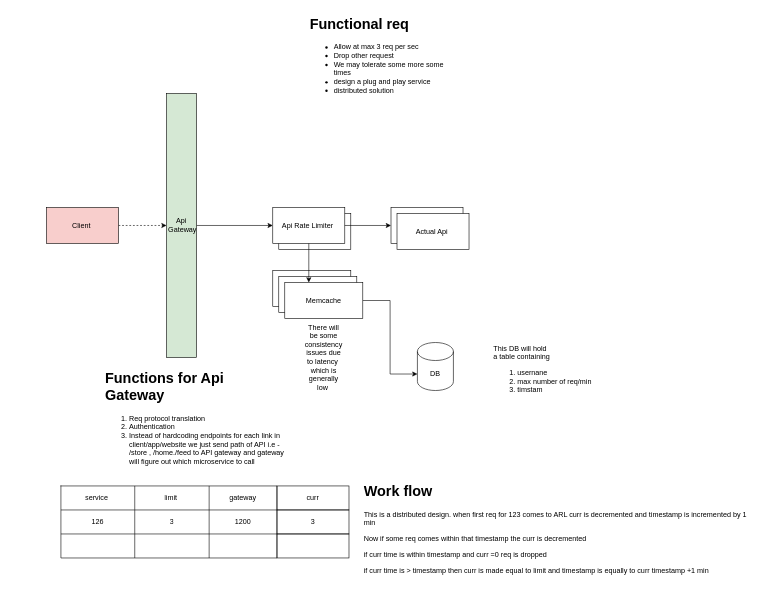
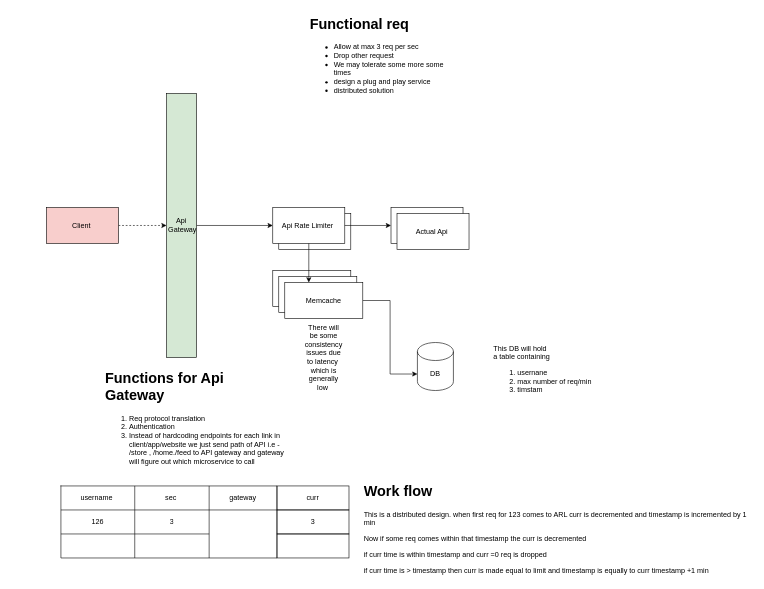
node "service": label "service" -> "username"
node "limit": label "limit" -> "sec"
node "1200": removed
